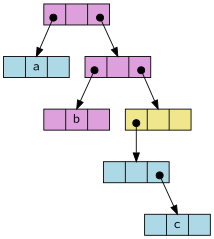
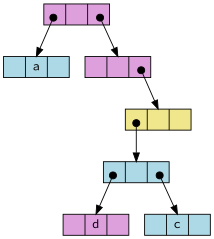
node "b": removed
node "d": added
